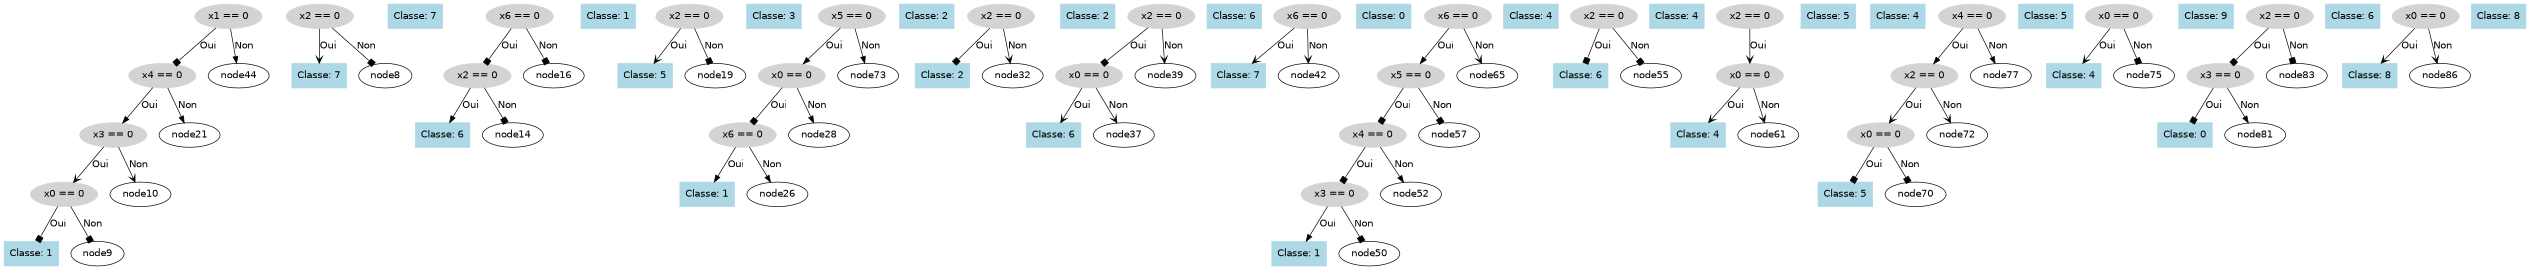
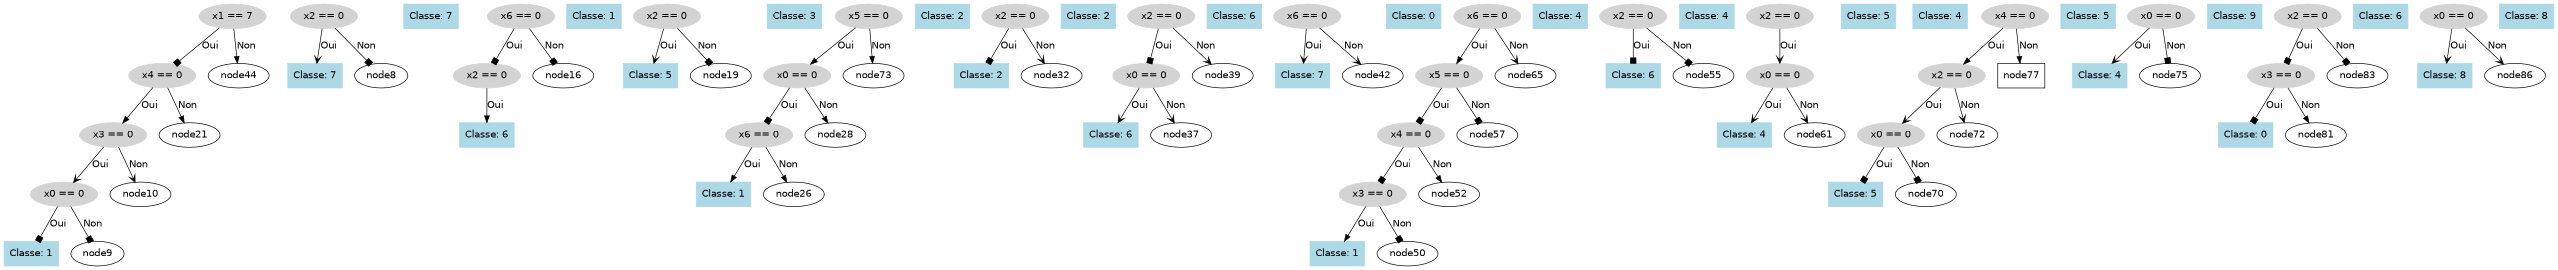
node "x1 == 0": label "x1 == 0" -> "x1 == 7"
node "node77": shape ellipse -> box
node "node14": removed
